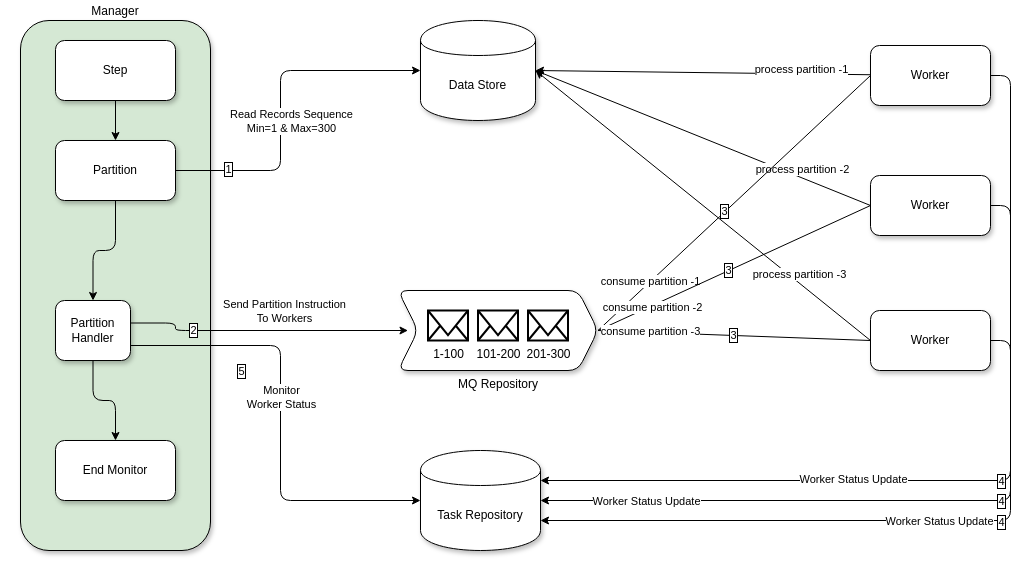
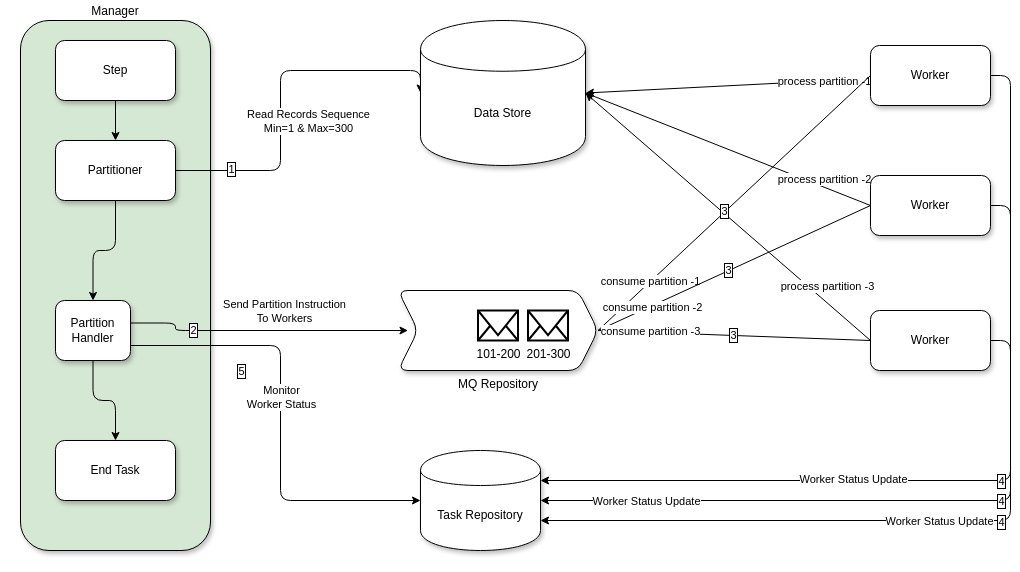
node "Data Store": size 115x100 -> 165x145
node "Partition": label "Partition" -> "Partitioner"
node "1-100": removed
node "End Monitor": label "End Monitor" -> "End Task"
